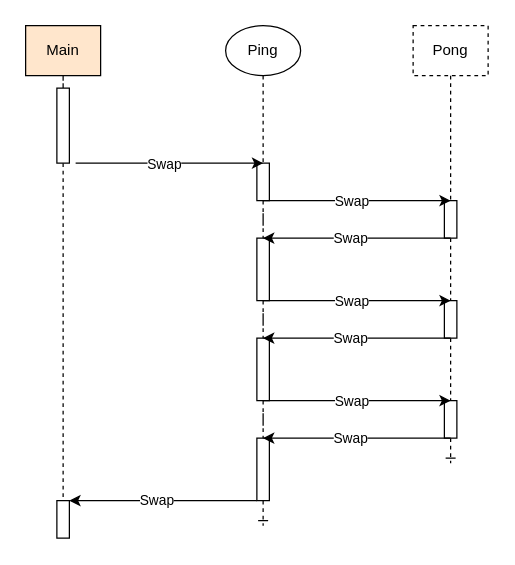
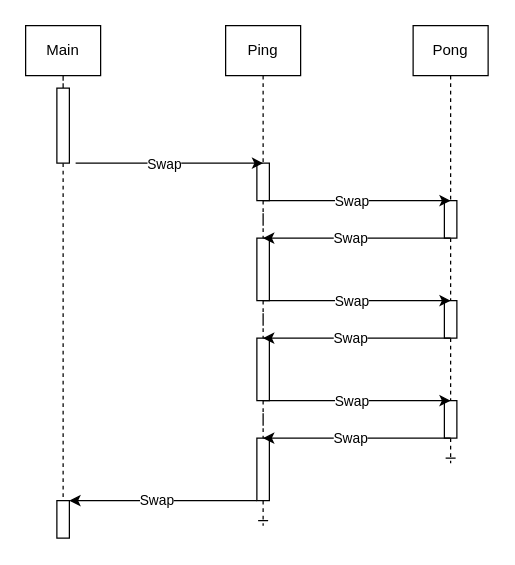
node "Main": fillcolor #ffe6cc -> #ffffff
node "Ping": shape ellipse -> rectangle
node "Pong": style dashed -> solid
